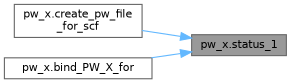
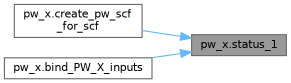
node "pw_x.create_pw_file _for_scf": label "pw_x.create_pw_file _for_scf" -> "pw_x.create_pw_scf _for_scf"
node "pw_x.bind_PW_X_for": label "pw_x.bind_PW_X_for" -> "pw_x.bind_PW_X_inputs"
